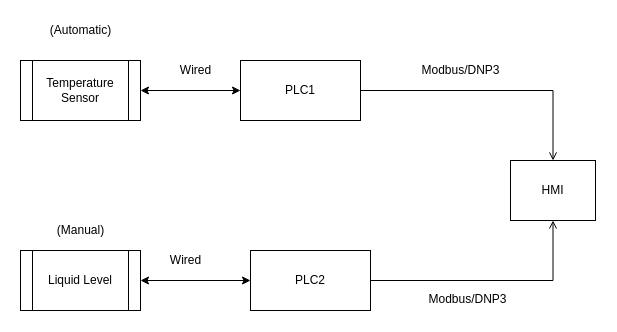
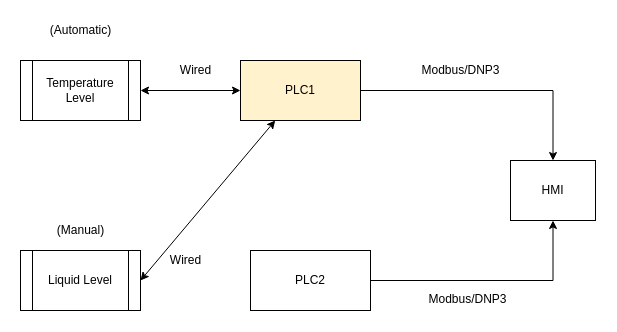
node "Temperature Sensor": label "Temperature Sensor" -> "Temperature Level"
node "PLC1": fillcolor #ffffff -> #fff2cc
edge "PLC1" -> "HMI": arrowhead open -> classic
edge "PLC2" -> "HMI": arrowhead open -> classic
edge "Liquid Level" -- "PLC2": now "Liquid Level" -- "PLC1"
